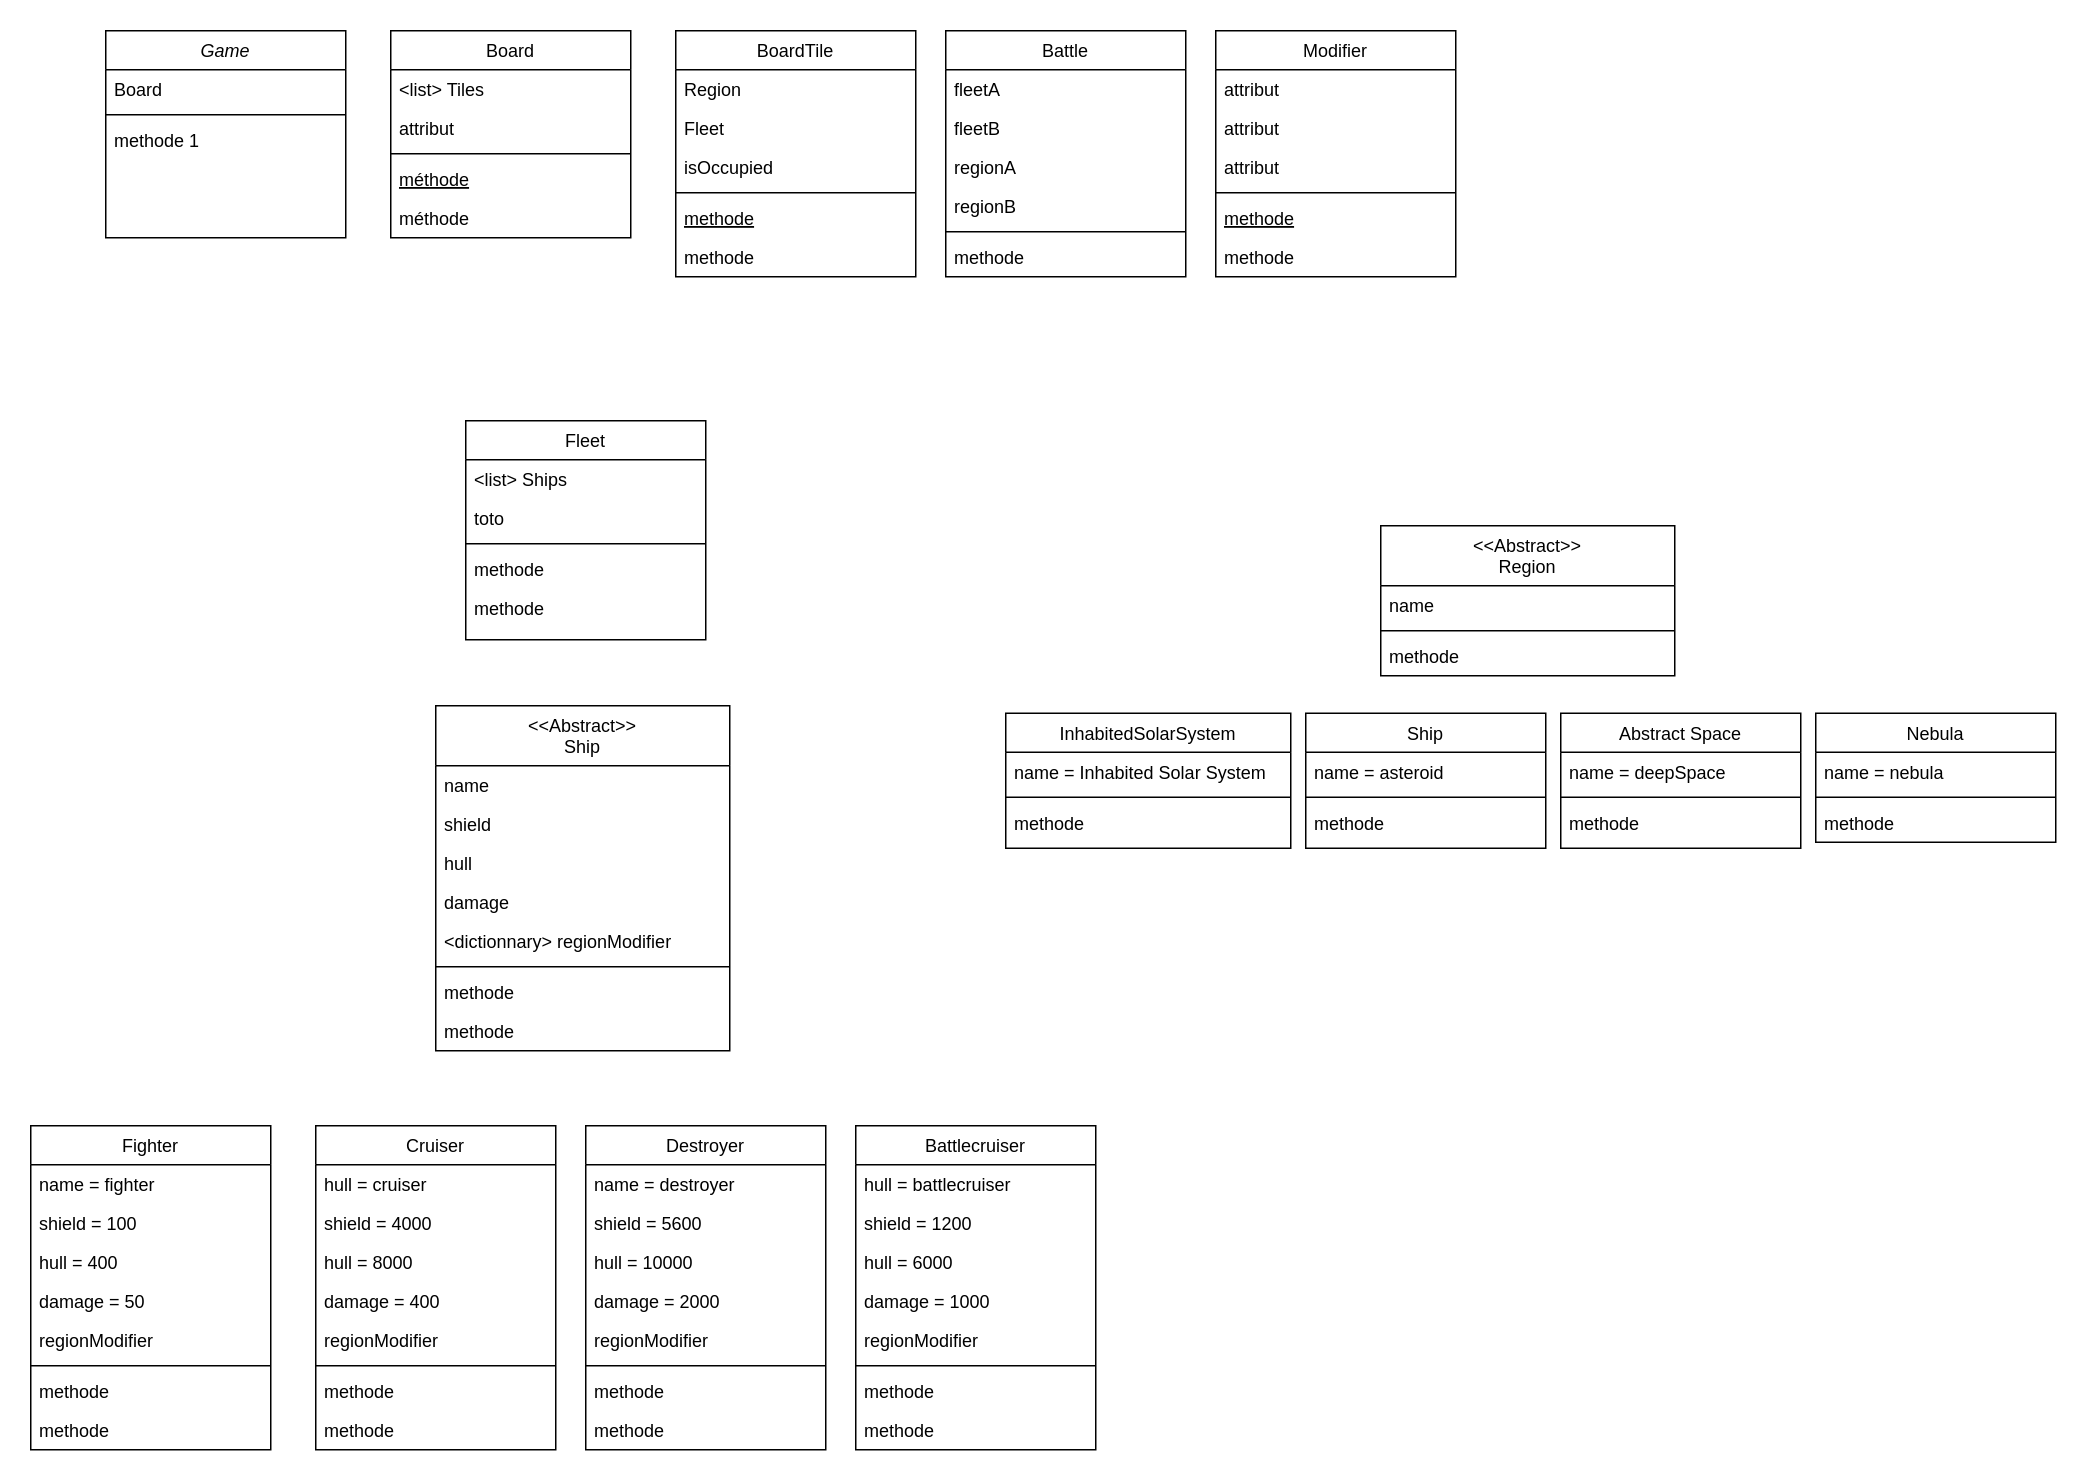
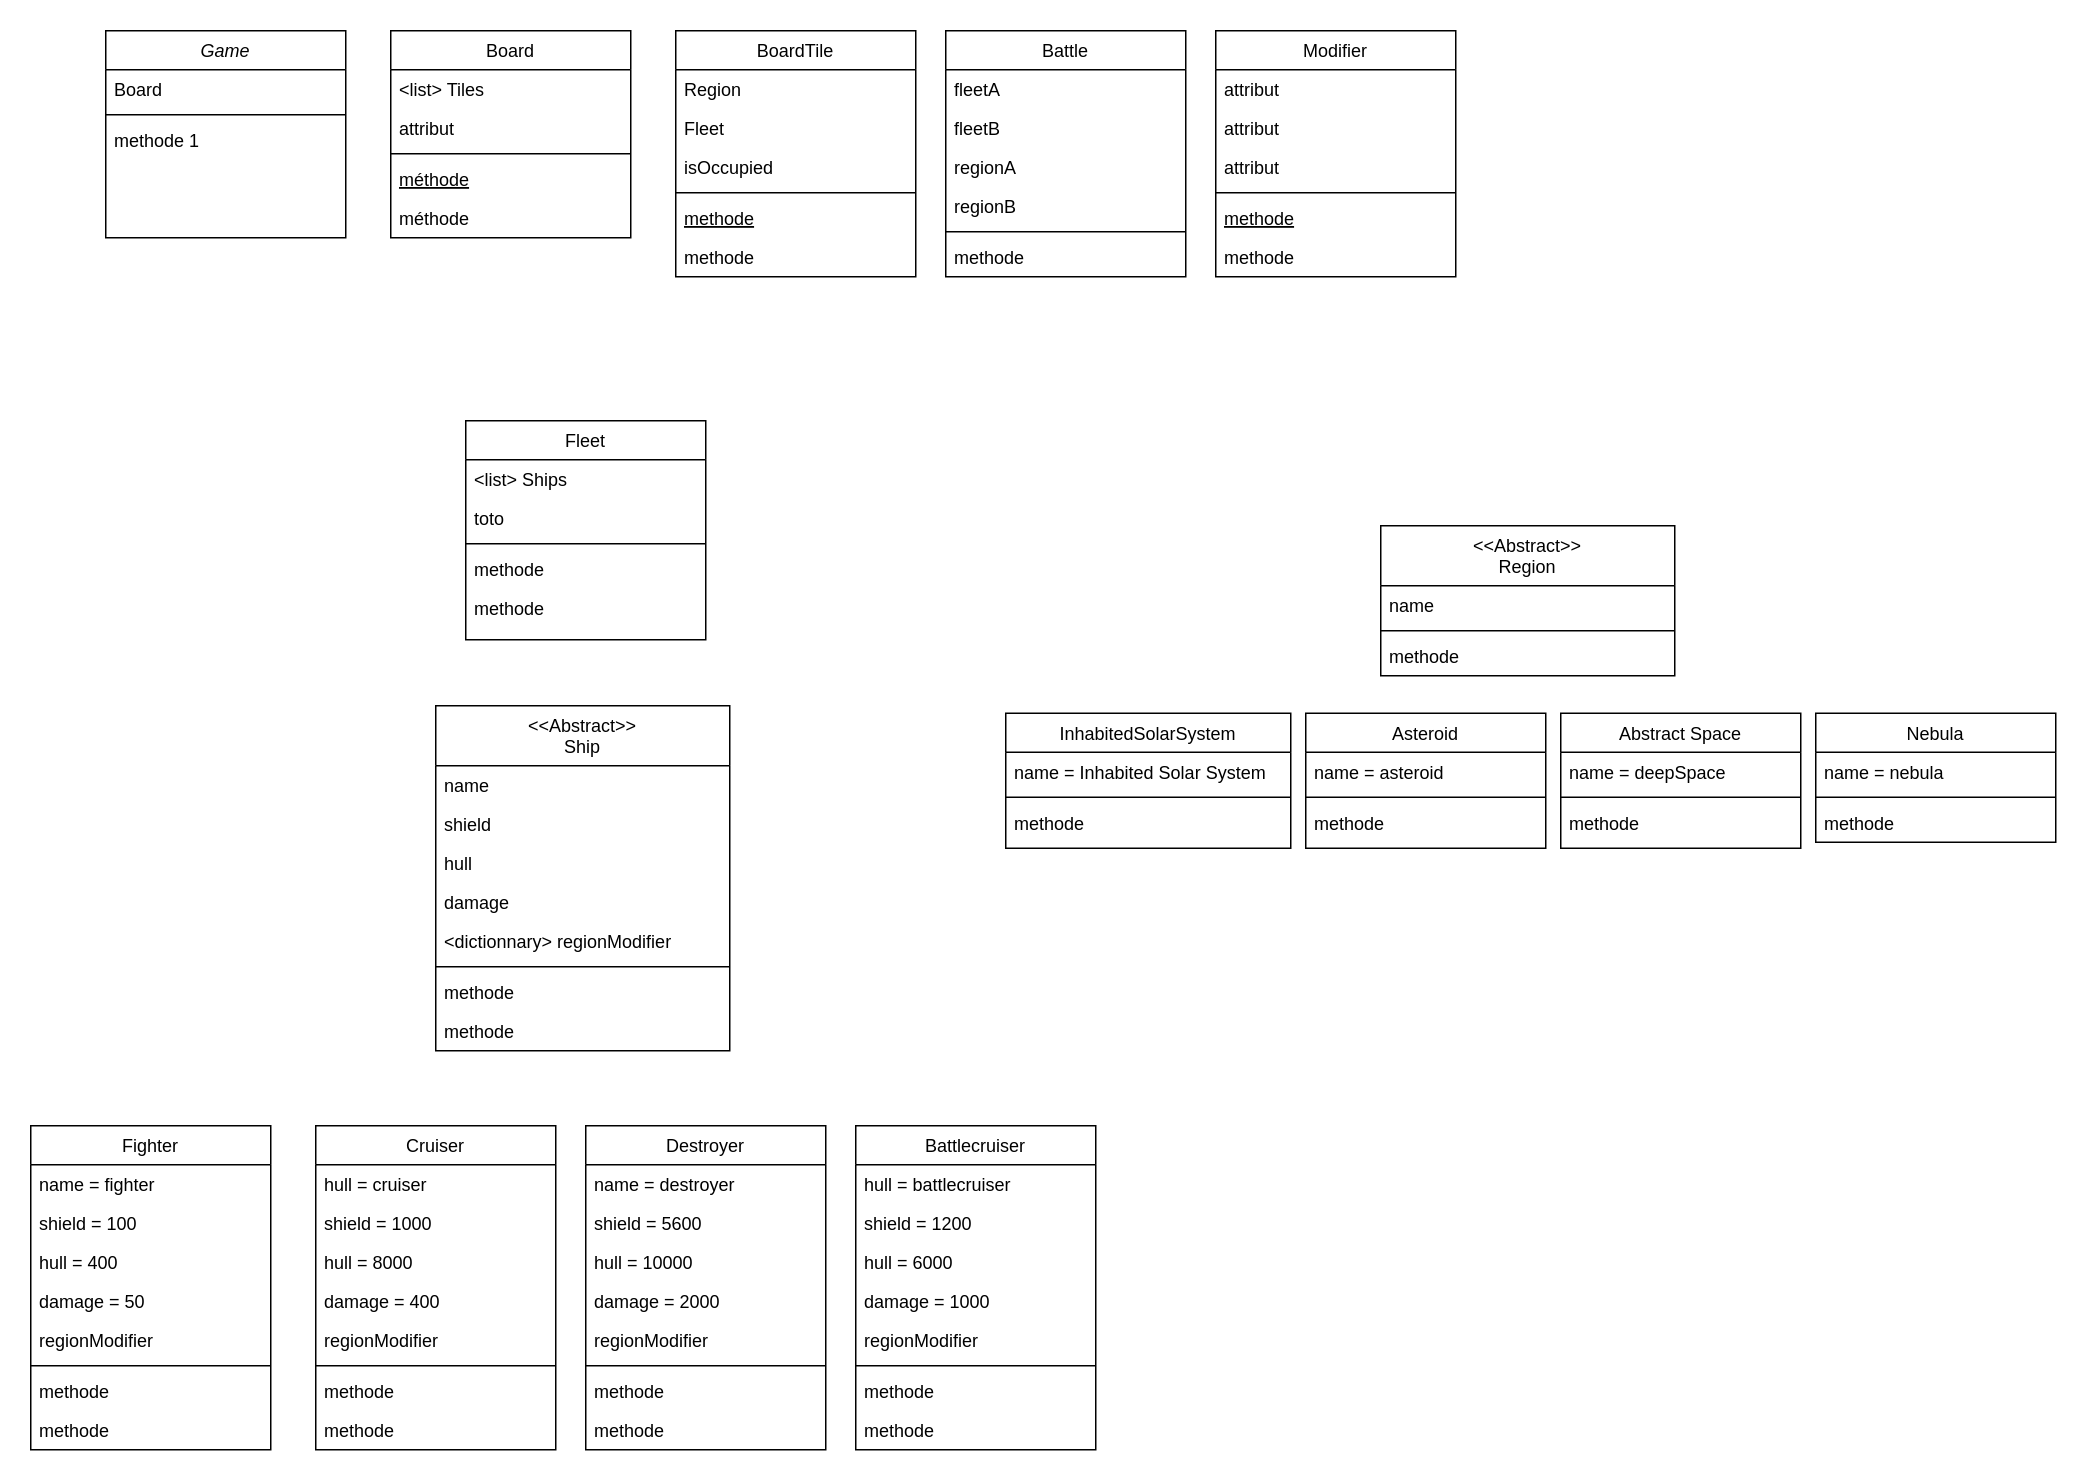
node "Ship": label "Ship" -> "Asteroid"
node "shield = 4000": label "shield = 4000" -> "shield = 1000"
